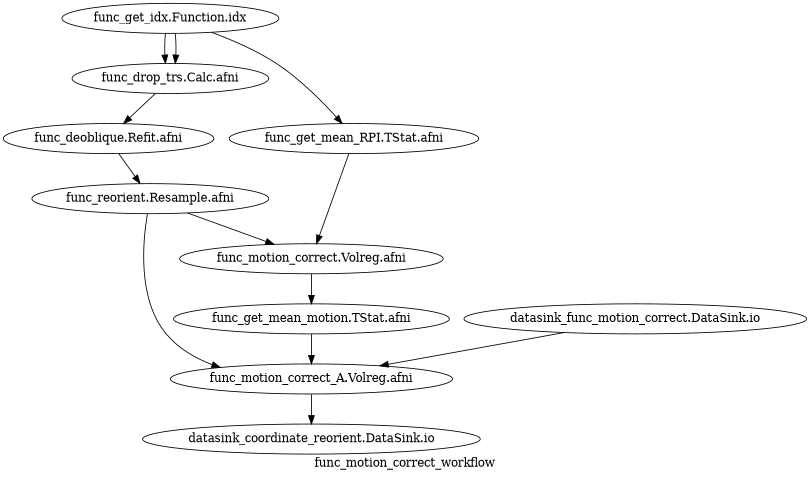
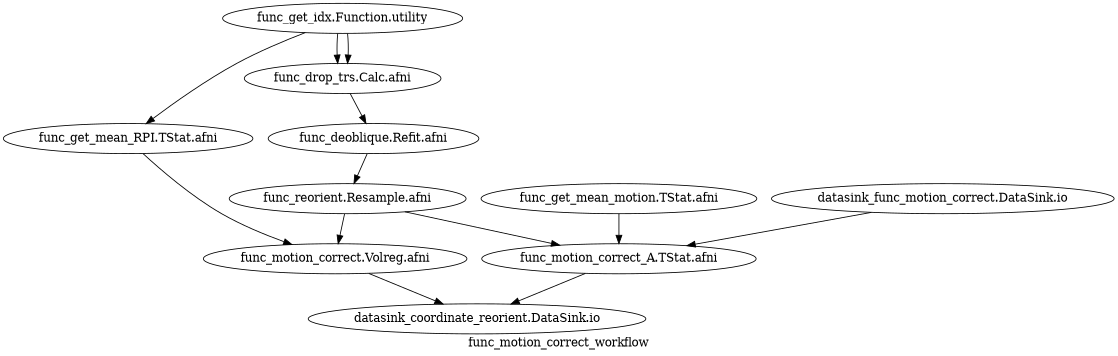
node "func_get_idx.Function.idx": label "func_get_idx.Function.idx" -> "func_get_idx.Function.utility"
edge "func_motion_correct.Volreg.afni" -> "func_get_mean_motion.TStat.afni": now "func_motion_correct.Volreg.afni" -> "datasink_coordinate_reorient.DataSink.io"
node "func_motion_correct_A.Volreg.afni": label "func_motion_correct_A.Volreg.afni" -> "func_motion_correct_A.TStat.afni"
